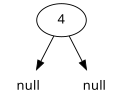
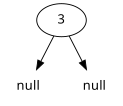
node "4": label "4" -> "3"
